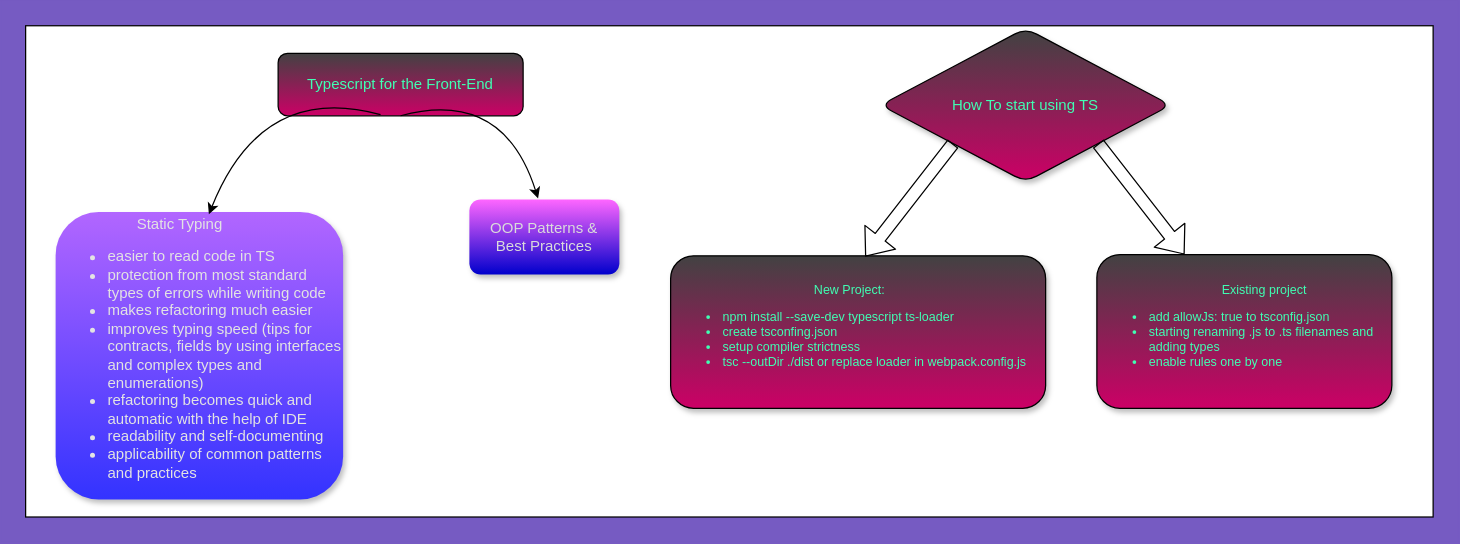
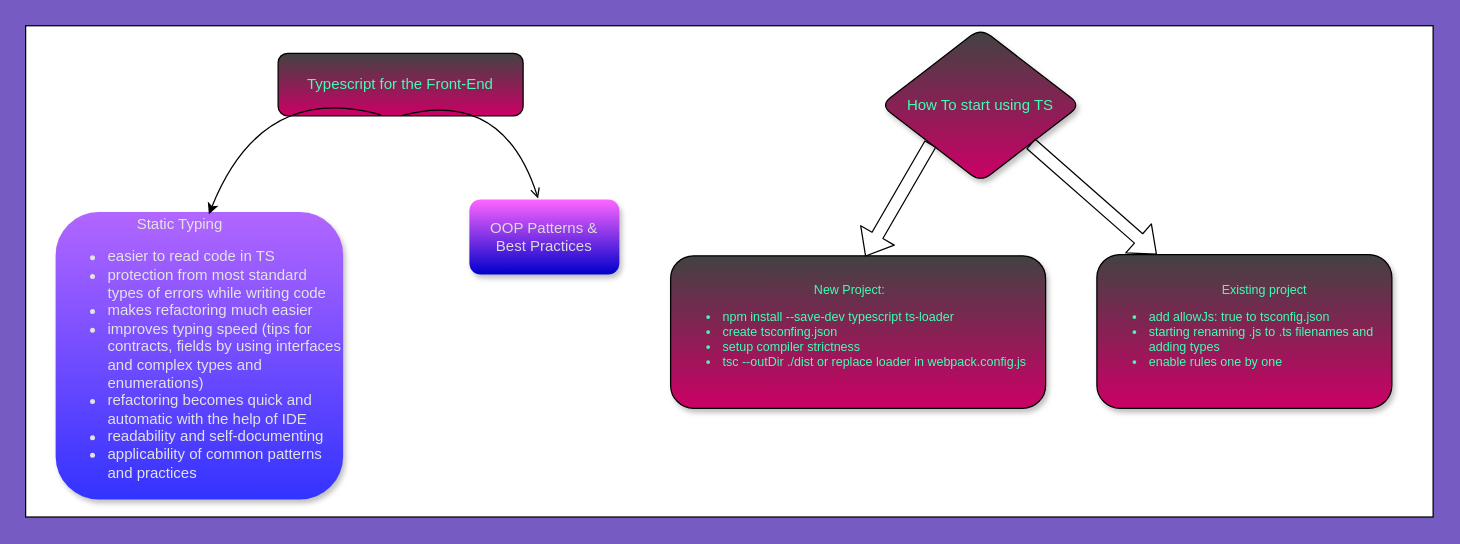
node "How To start using TS": size 290x154 -> 200x154
edge "Typescript for the Front-End" -> "OOP Patterns & Best Practices": arrowhead classic -> open
